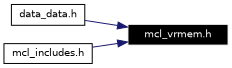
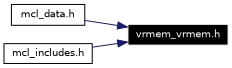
node "data_data.h": label "data_data.h" -> "mcl_data.h"
node "mcl_vrmem.h": label "mcl_vrmem.h" -> "vrmem_vrmem.h"
